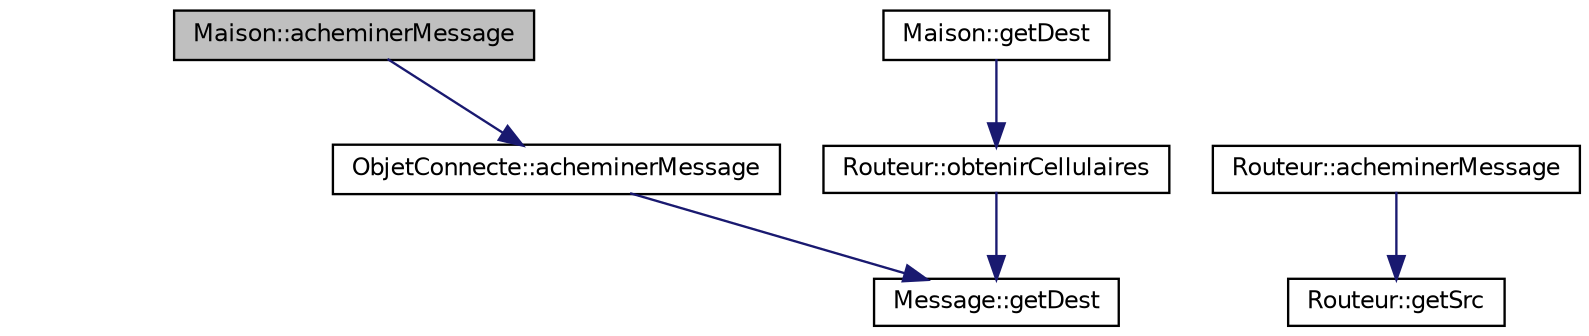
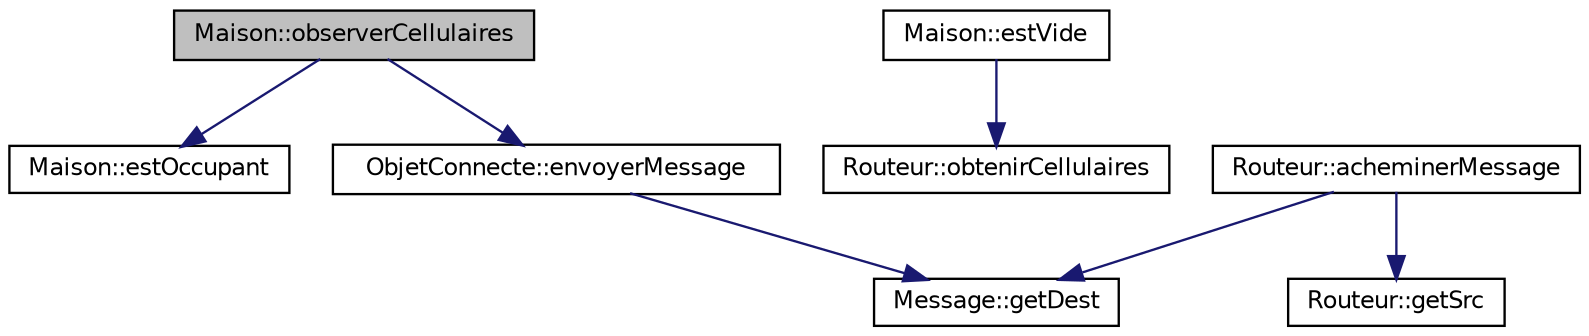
node "Maison::acheminerMessage": label "Maison::acheminerMessage" -> "Maison::observerCellulaires"
node "Maison::getDest": label "Maison::getDest" -> "Maison::estVide"
node "Maison::estOccupant": added
node "ObjetConnecte::acheminerMessage": label "ObjetConnecte::acheminerMessage" -> "ObjetConnecte::envoyerMessage"
edge "Routeur::obtenirCellulaires" -> "Message::getDest": now "Routeur::acheminerMessage" -> "Message::getDest"
